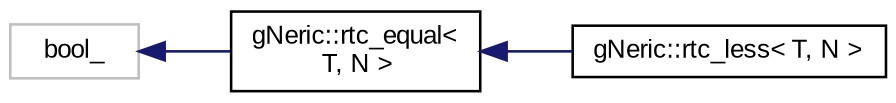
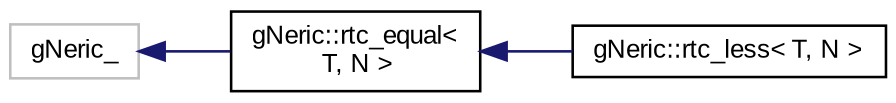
node "bool_": label "bool_" -> "gNeric_"
